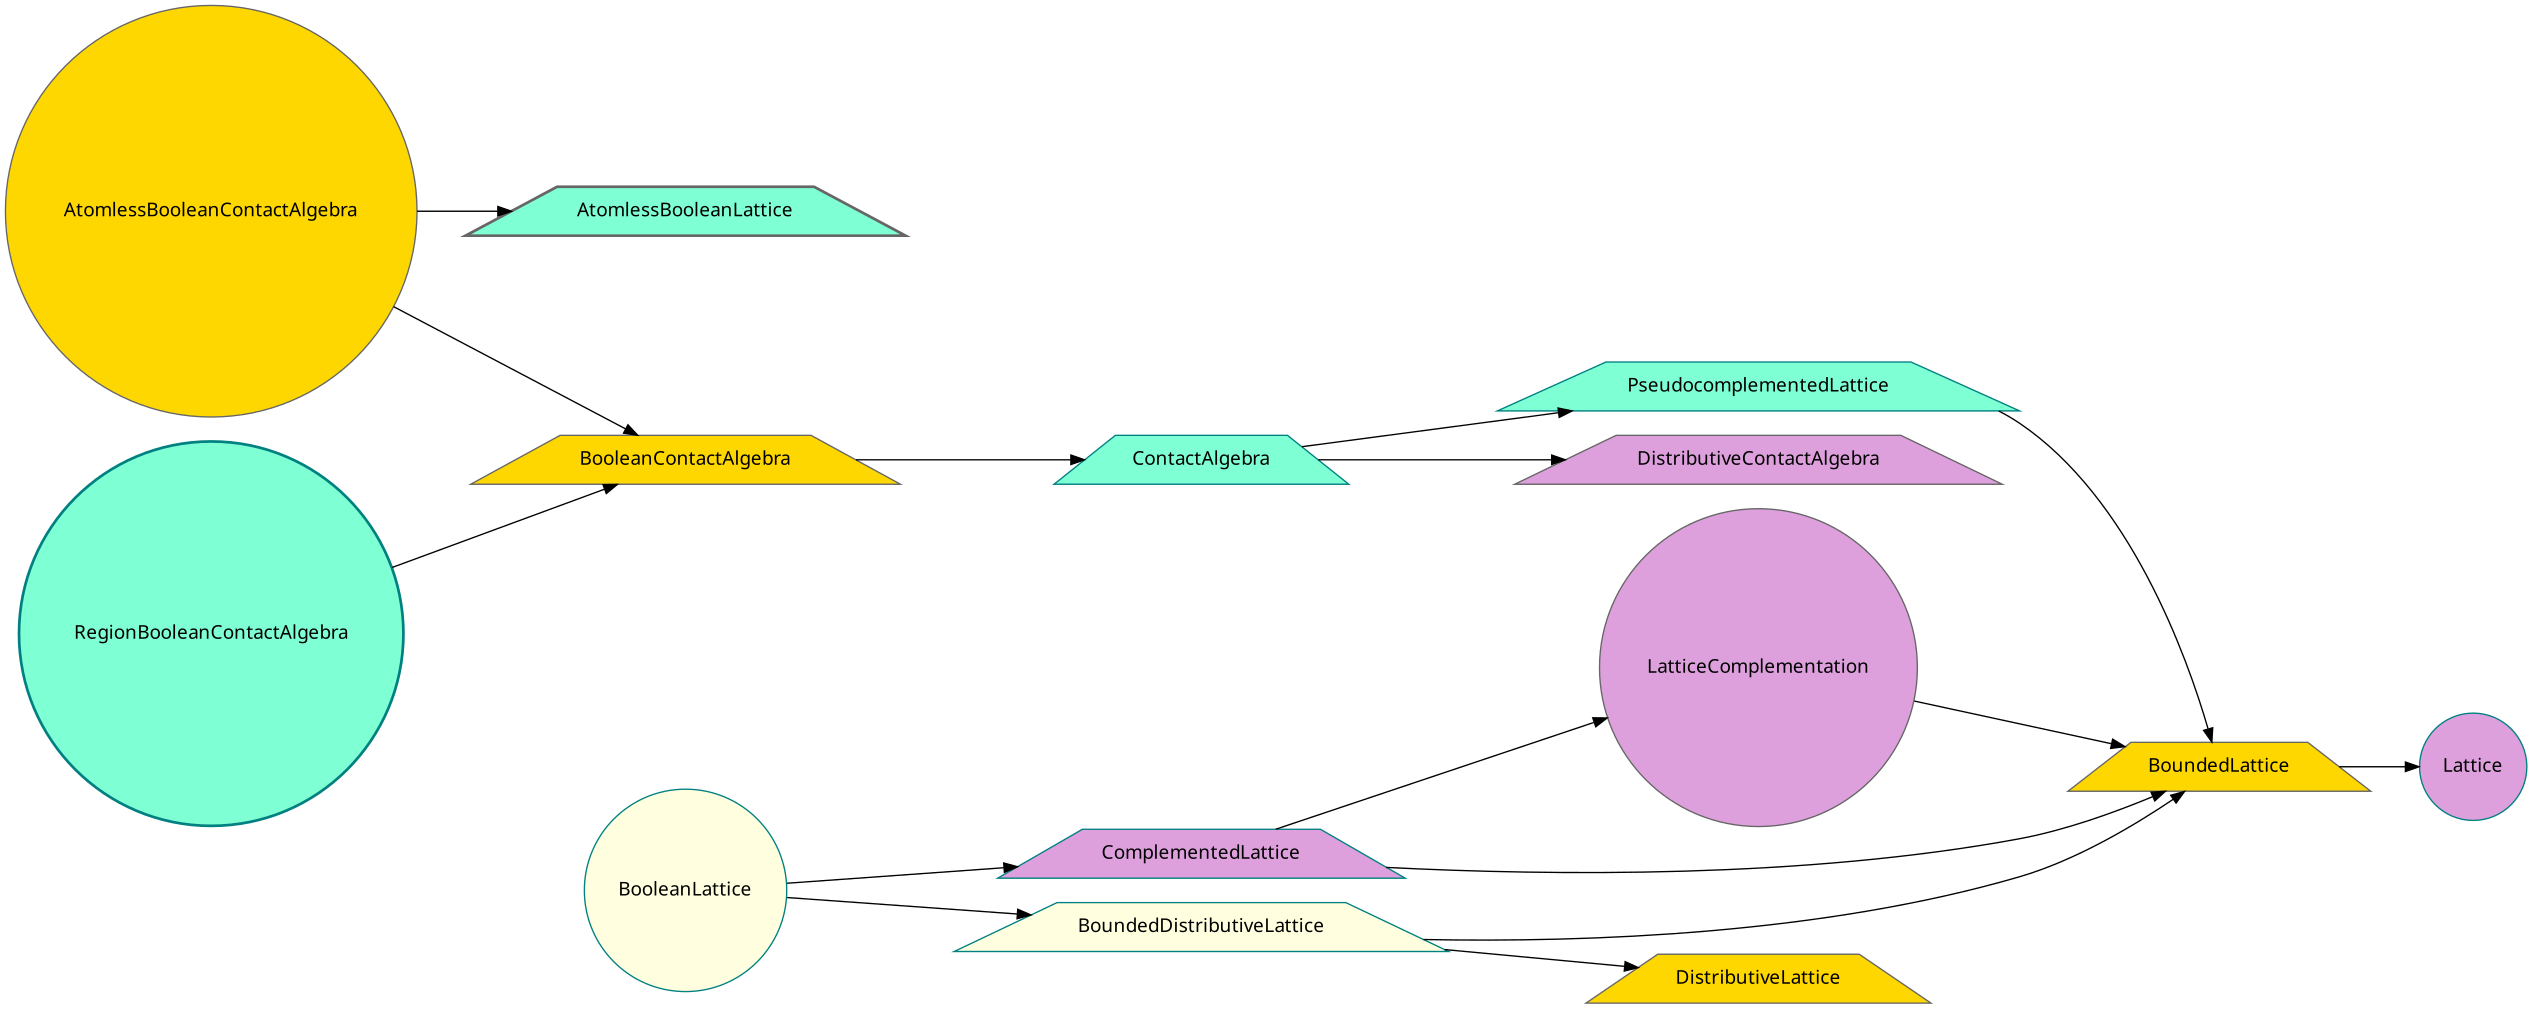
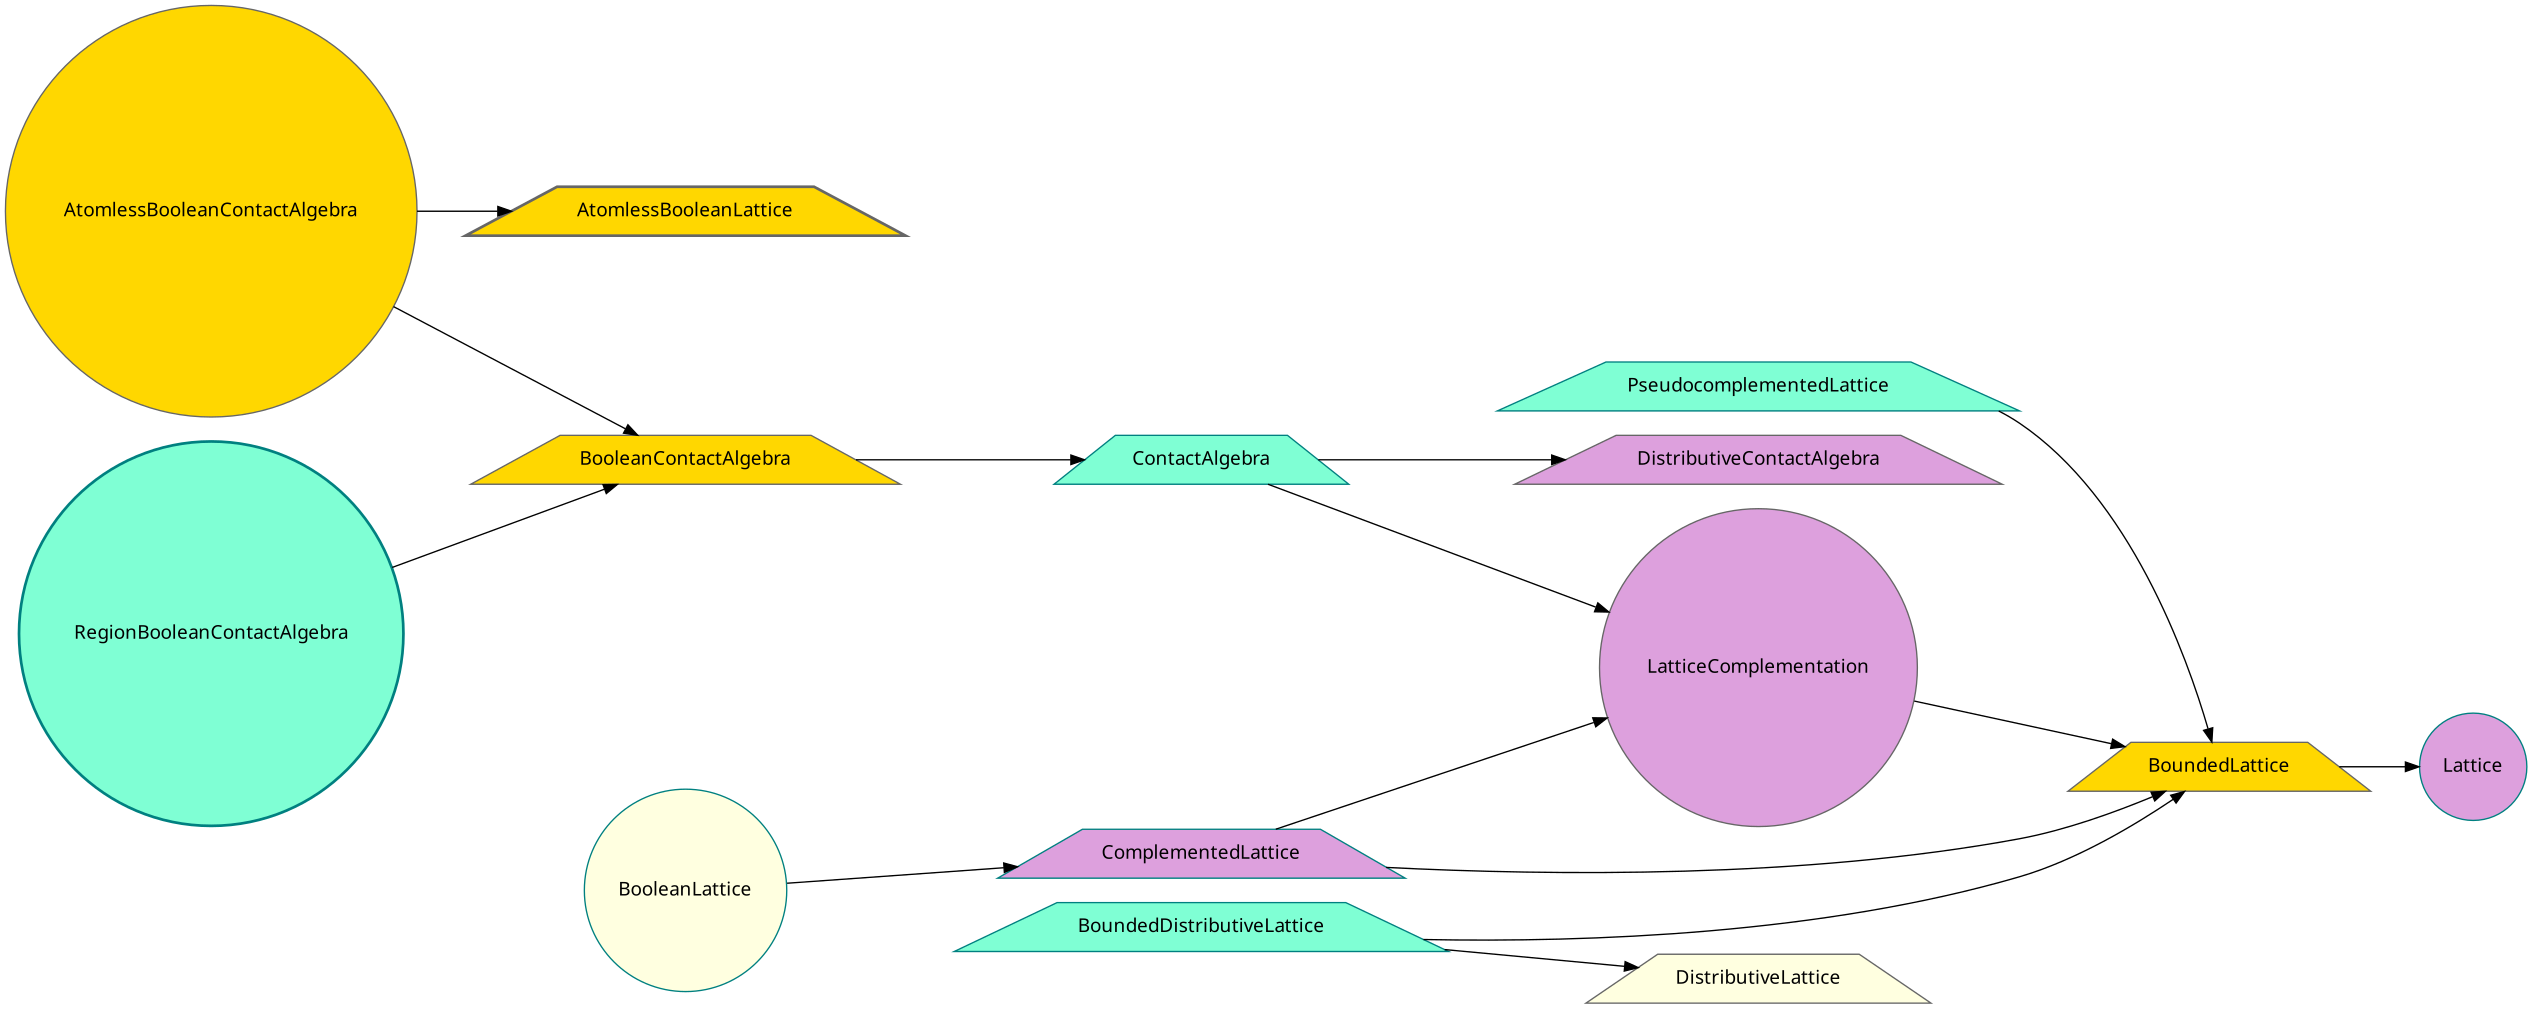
node "AtomlessBooleanLattice": fillcolor aquamarine -> gold
edge "ContactAlgebra" -> "PseudocomplementedLattice": now "ContactAlgebra" -> "LatticeComplementation"
edge "BooleanLattice" -> "BoundedDistributiveLattice": removed
node "BoundedDistributiveLattice": fillcolor lightyellow -> aquamarine
node "DistributiveLattice": fillcolor gold -> lightyellow
